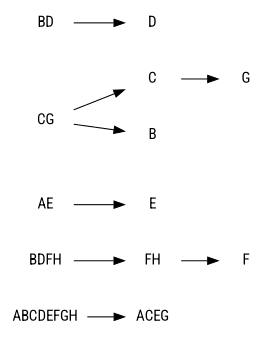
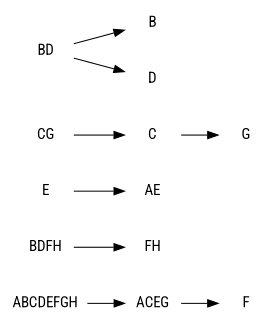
edge "CG" -> "B": now "BD" -> "B"
edge "AE" -> "E": reversed
edge "FH" -> "F": now "ACEG" -> "F"
